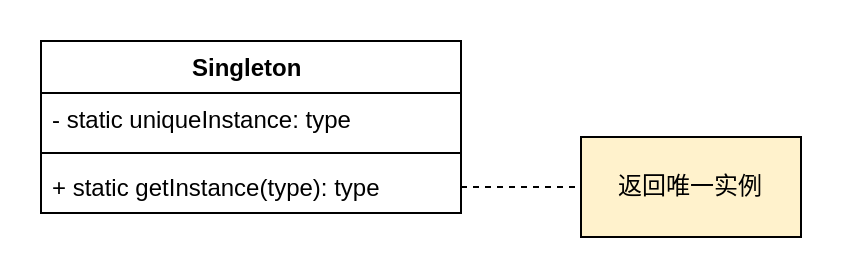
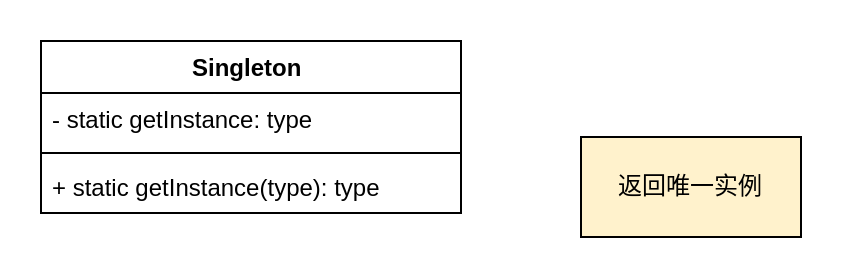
node "- static uniqueInstance: type": label "- static uniqueInstance: type" -> "- static getInstance: type"
edge "+ static getInstance(type): type" -- "返回唯一实例": removed
